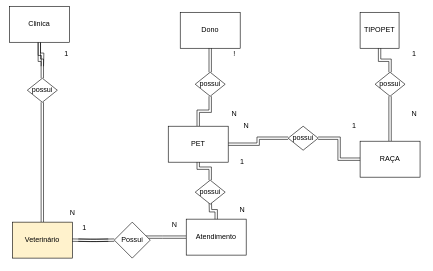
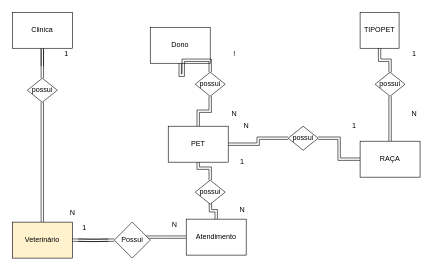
node "Clinica": moved (39, 24) -> (42, 30)
node "Dono": moved (210, 30) -> (180, 45)
